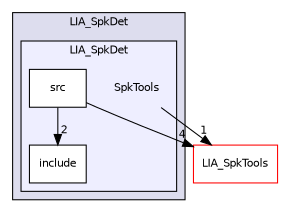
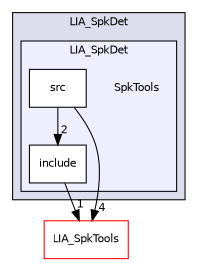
edge "SpkTools" -> "LIA_SpkTools": now "include" -> "LIA_SpkTools"
